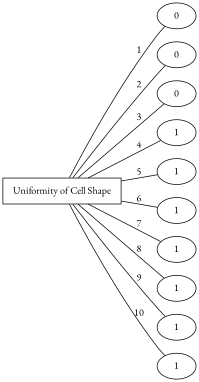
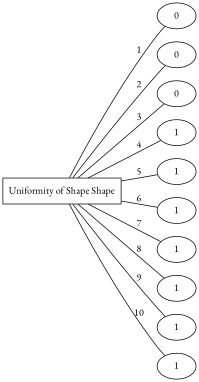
node "Uniformity of Cell Shape": label "Uniformity of Cell Shape" -> "Uniformity of Shape Shape"
